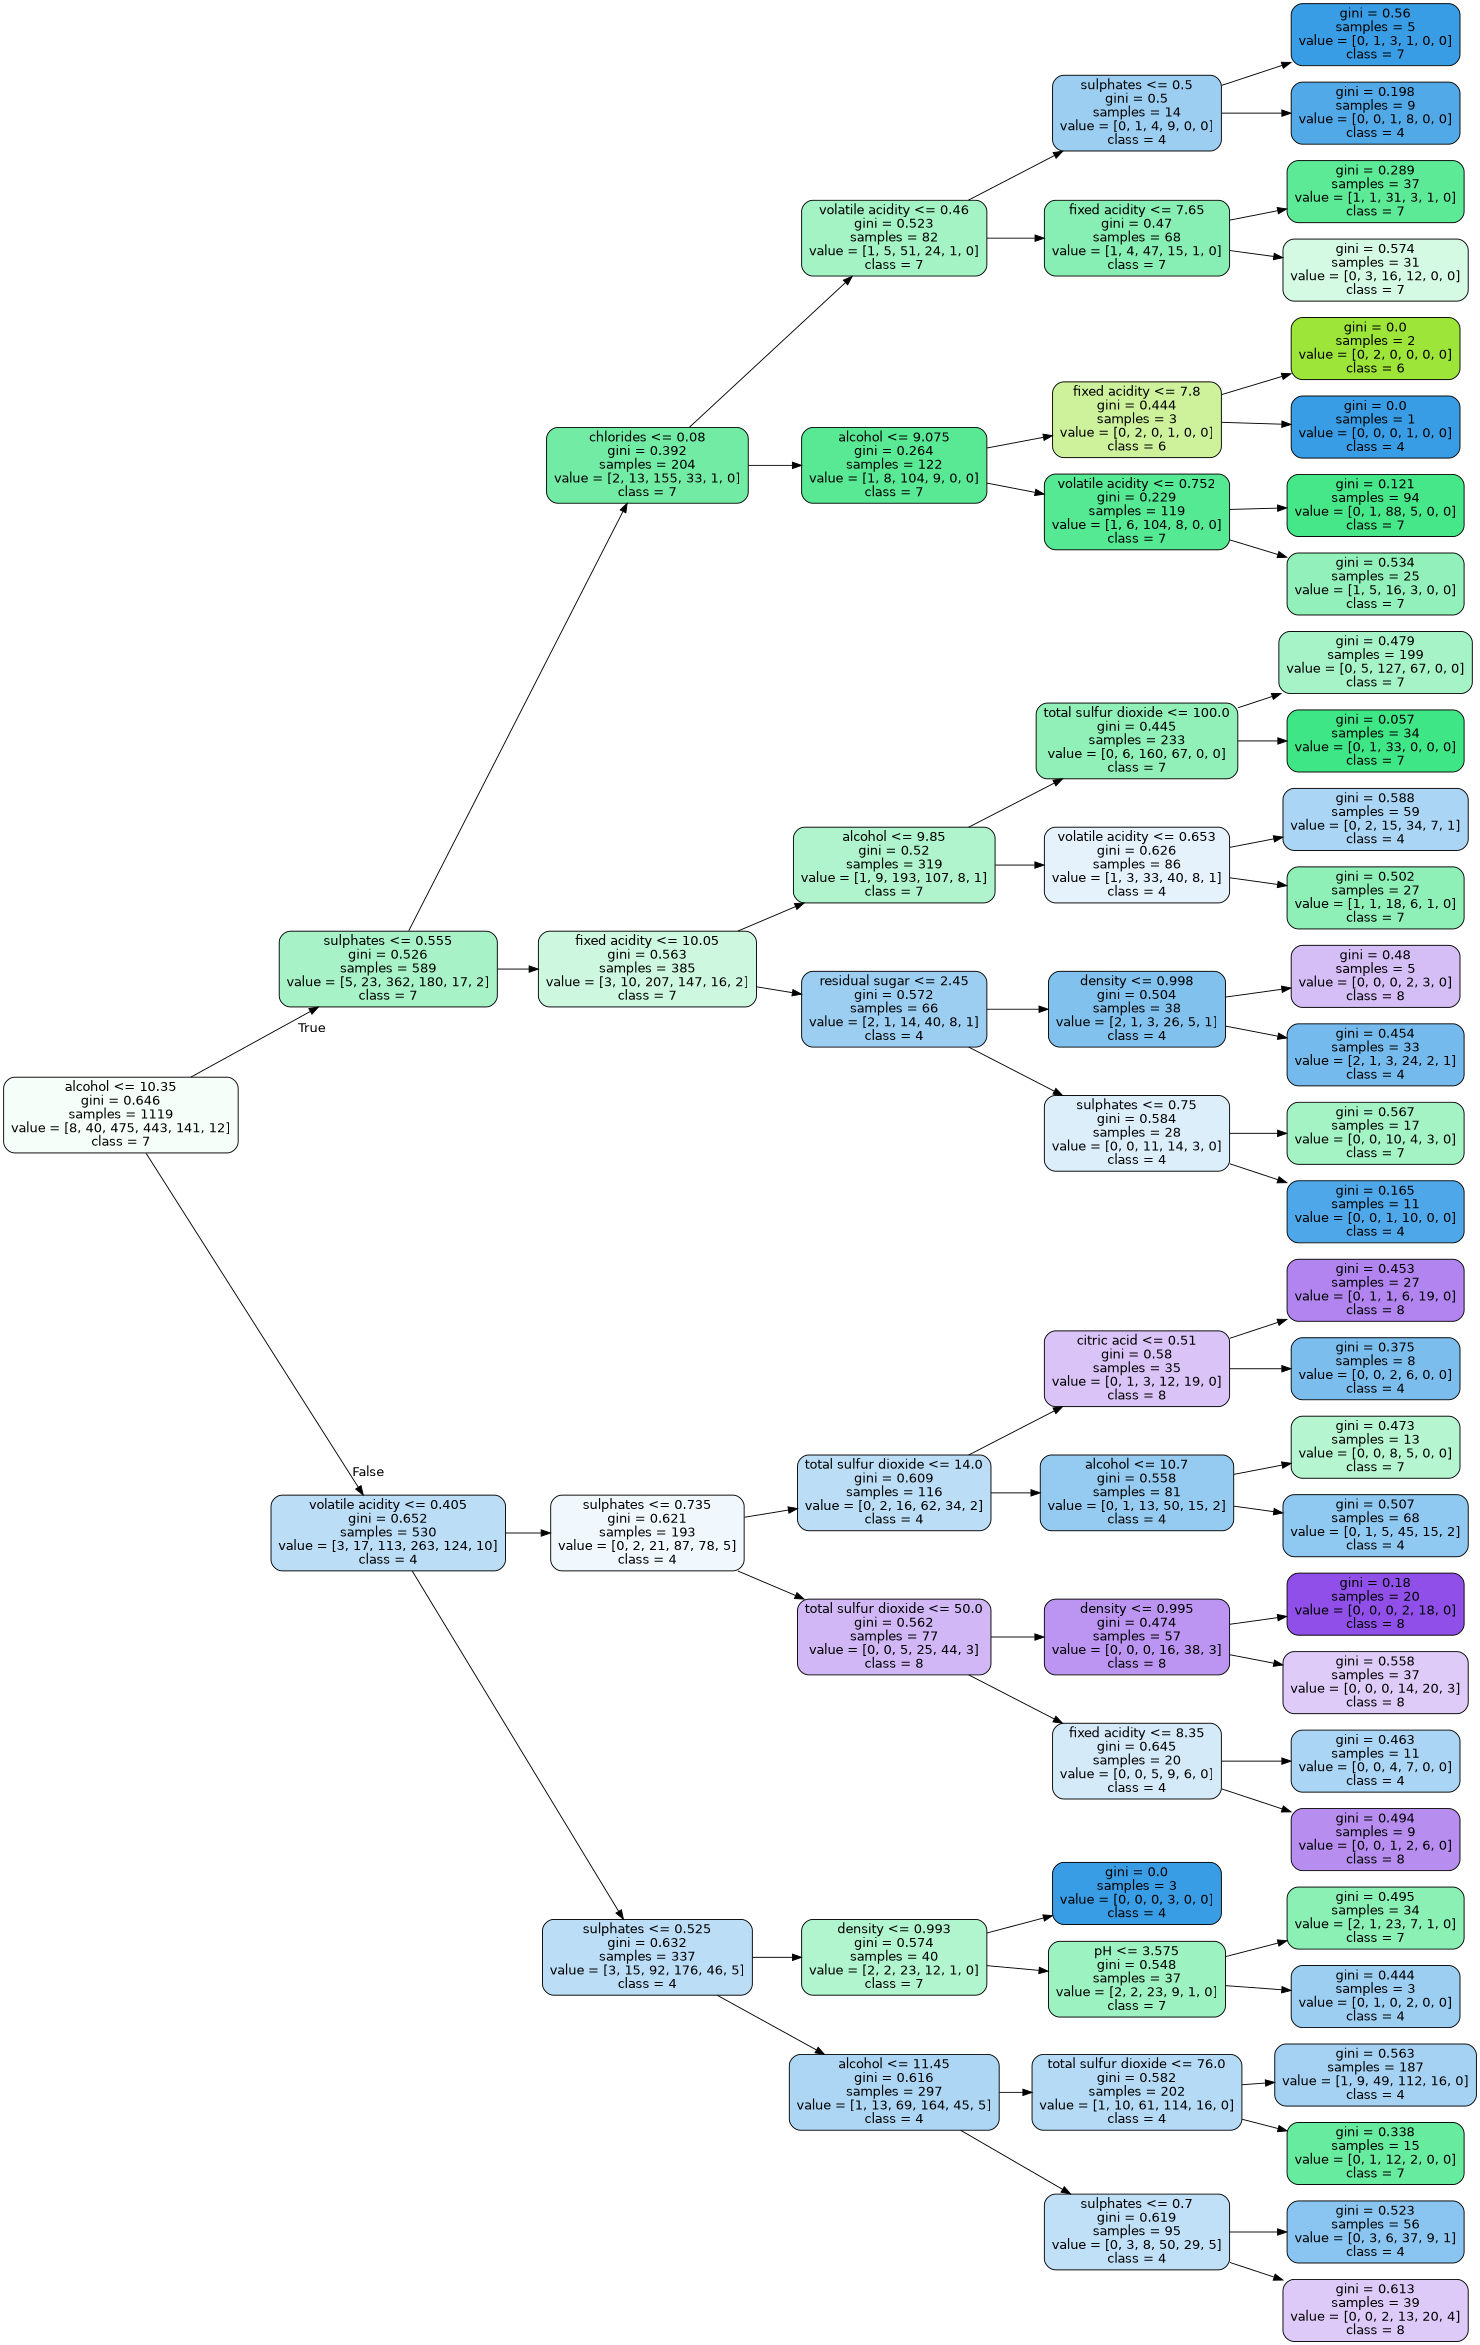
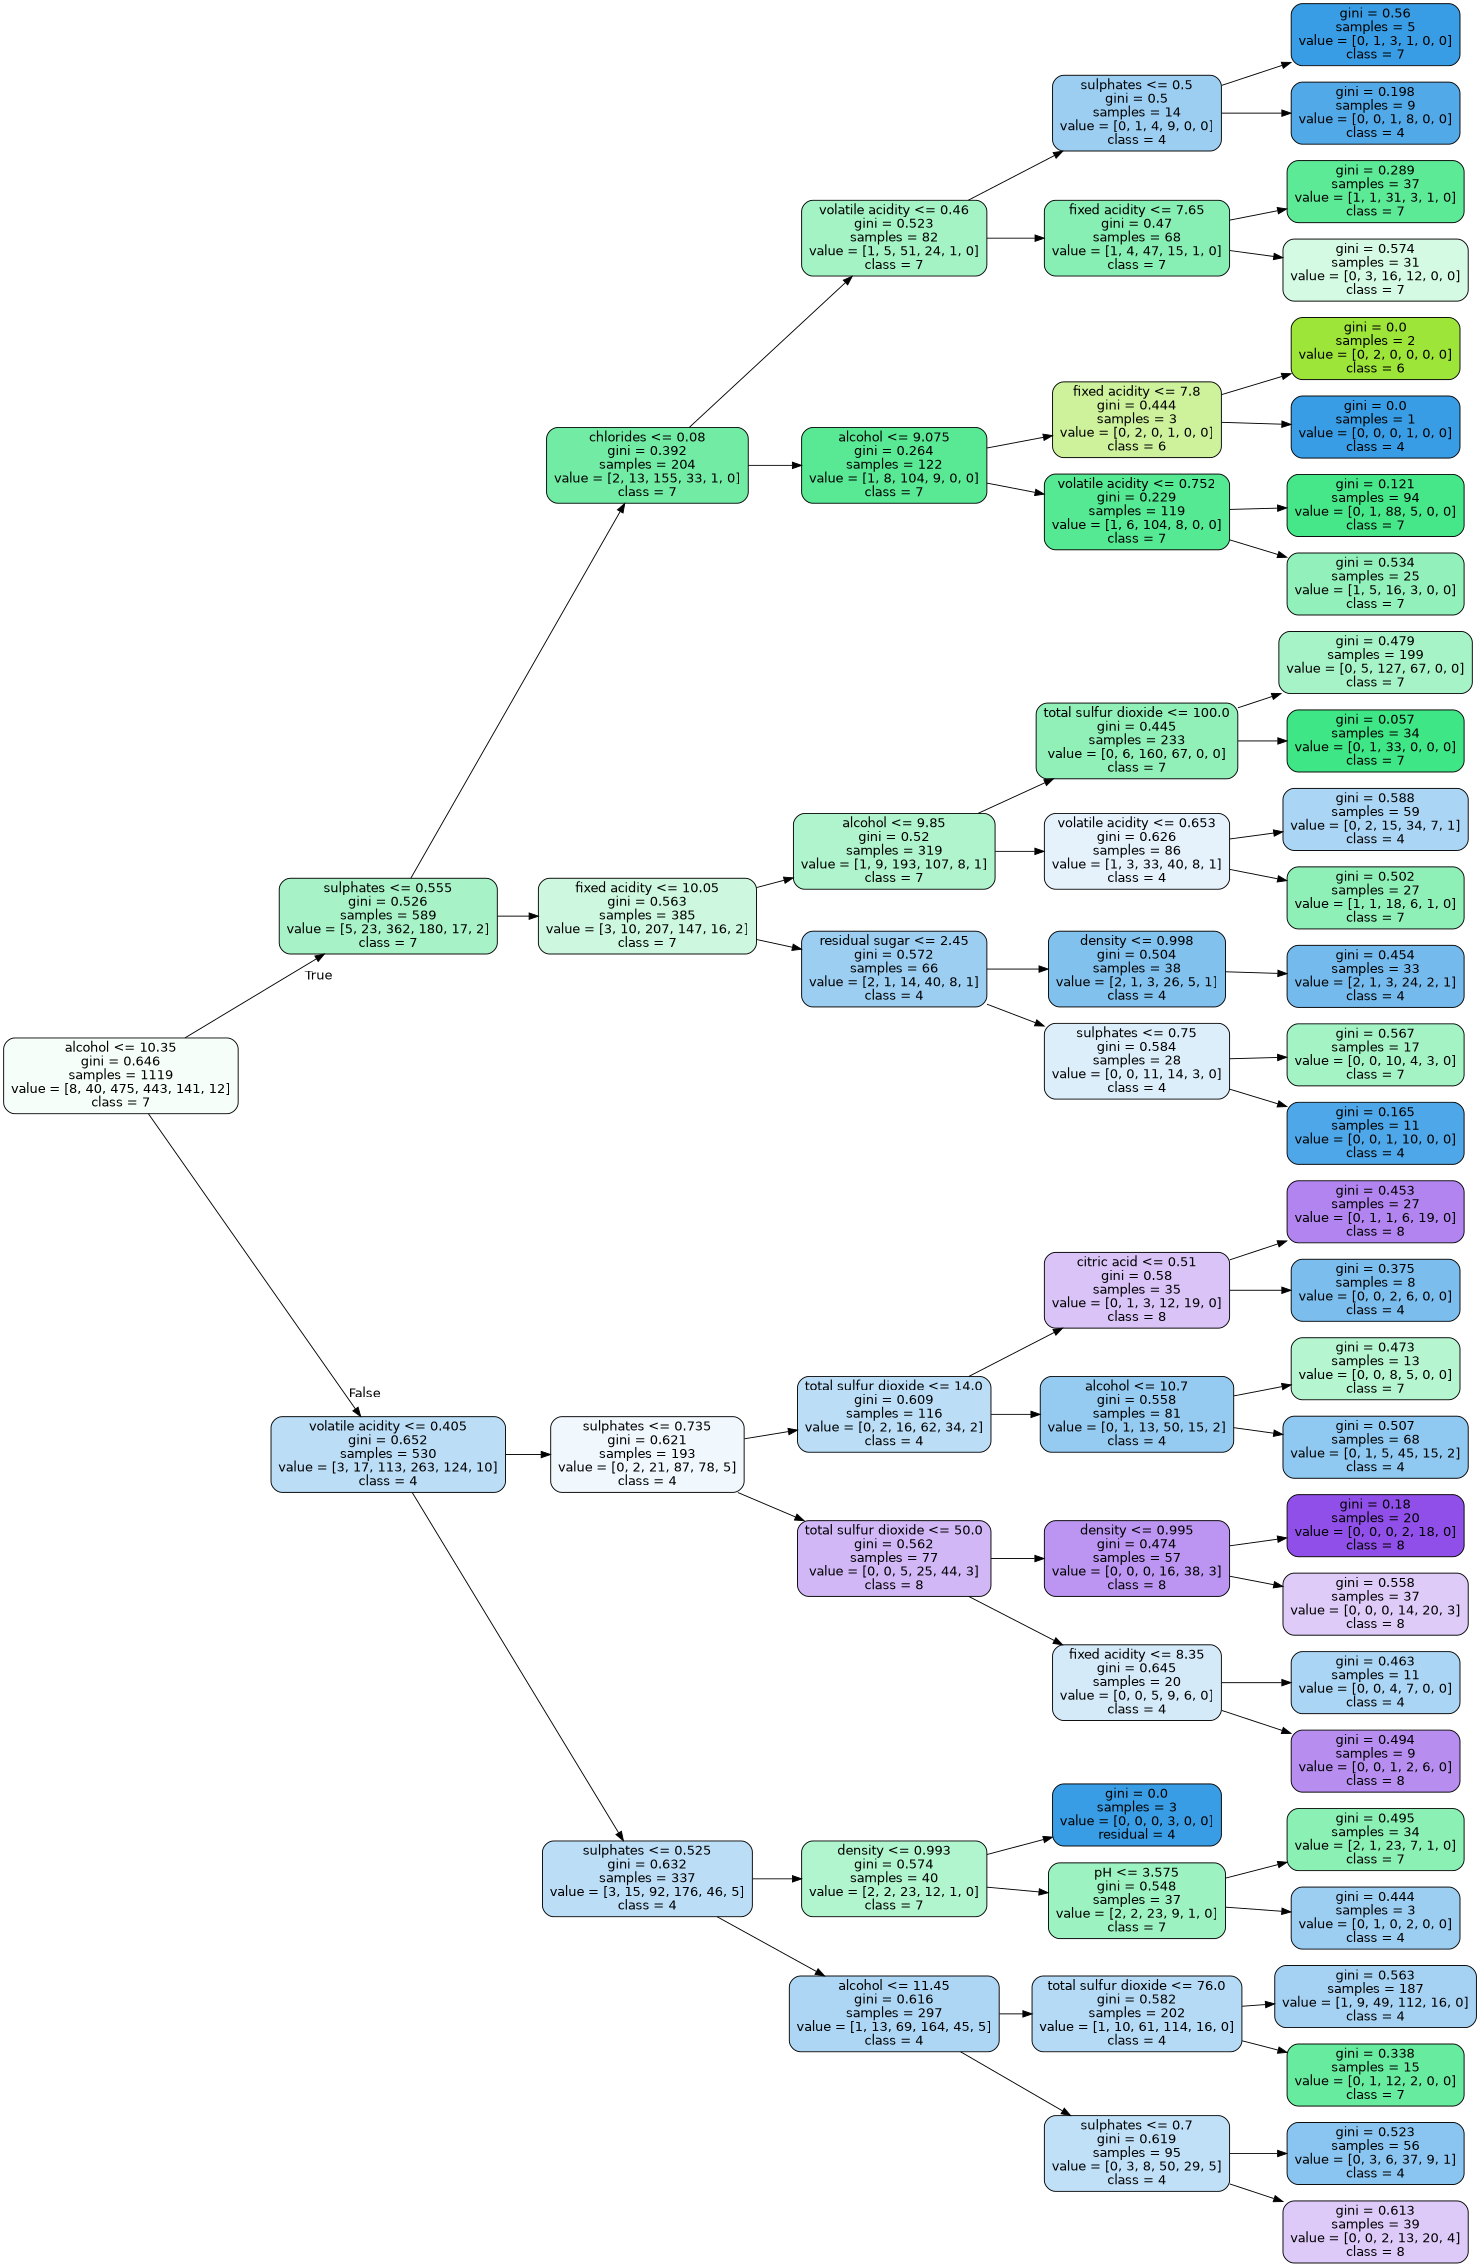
node "gini = 0.48 samples = 5 value = [0, 0, 0, 2, 3, 0] class = 8": removed
node "gini = 0.0 samples = 3 value = [0, 0, 0, 3, 0, 0] class = 4": label "gini = 0.0 samples = 3 value = [0, 0, 0, 3, 0, 0] class = 4" -> "gini = 0.0 samples = 3 value = [0, 0, 0, 3, 0, 0] residual = 4"
